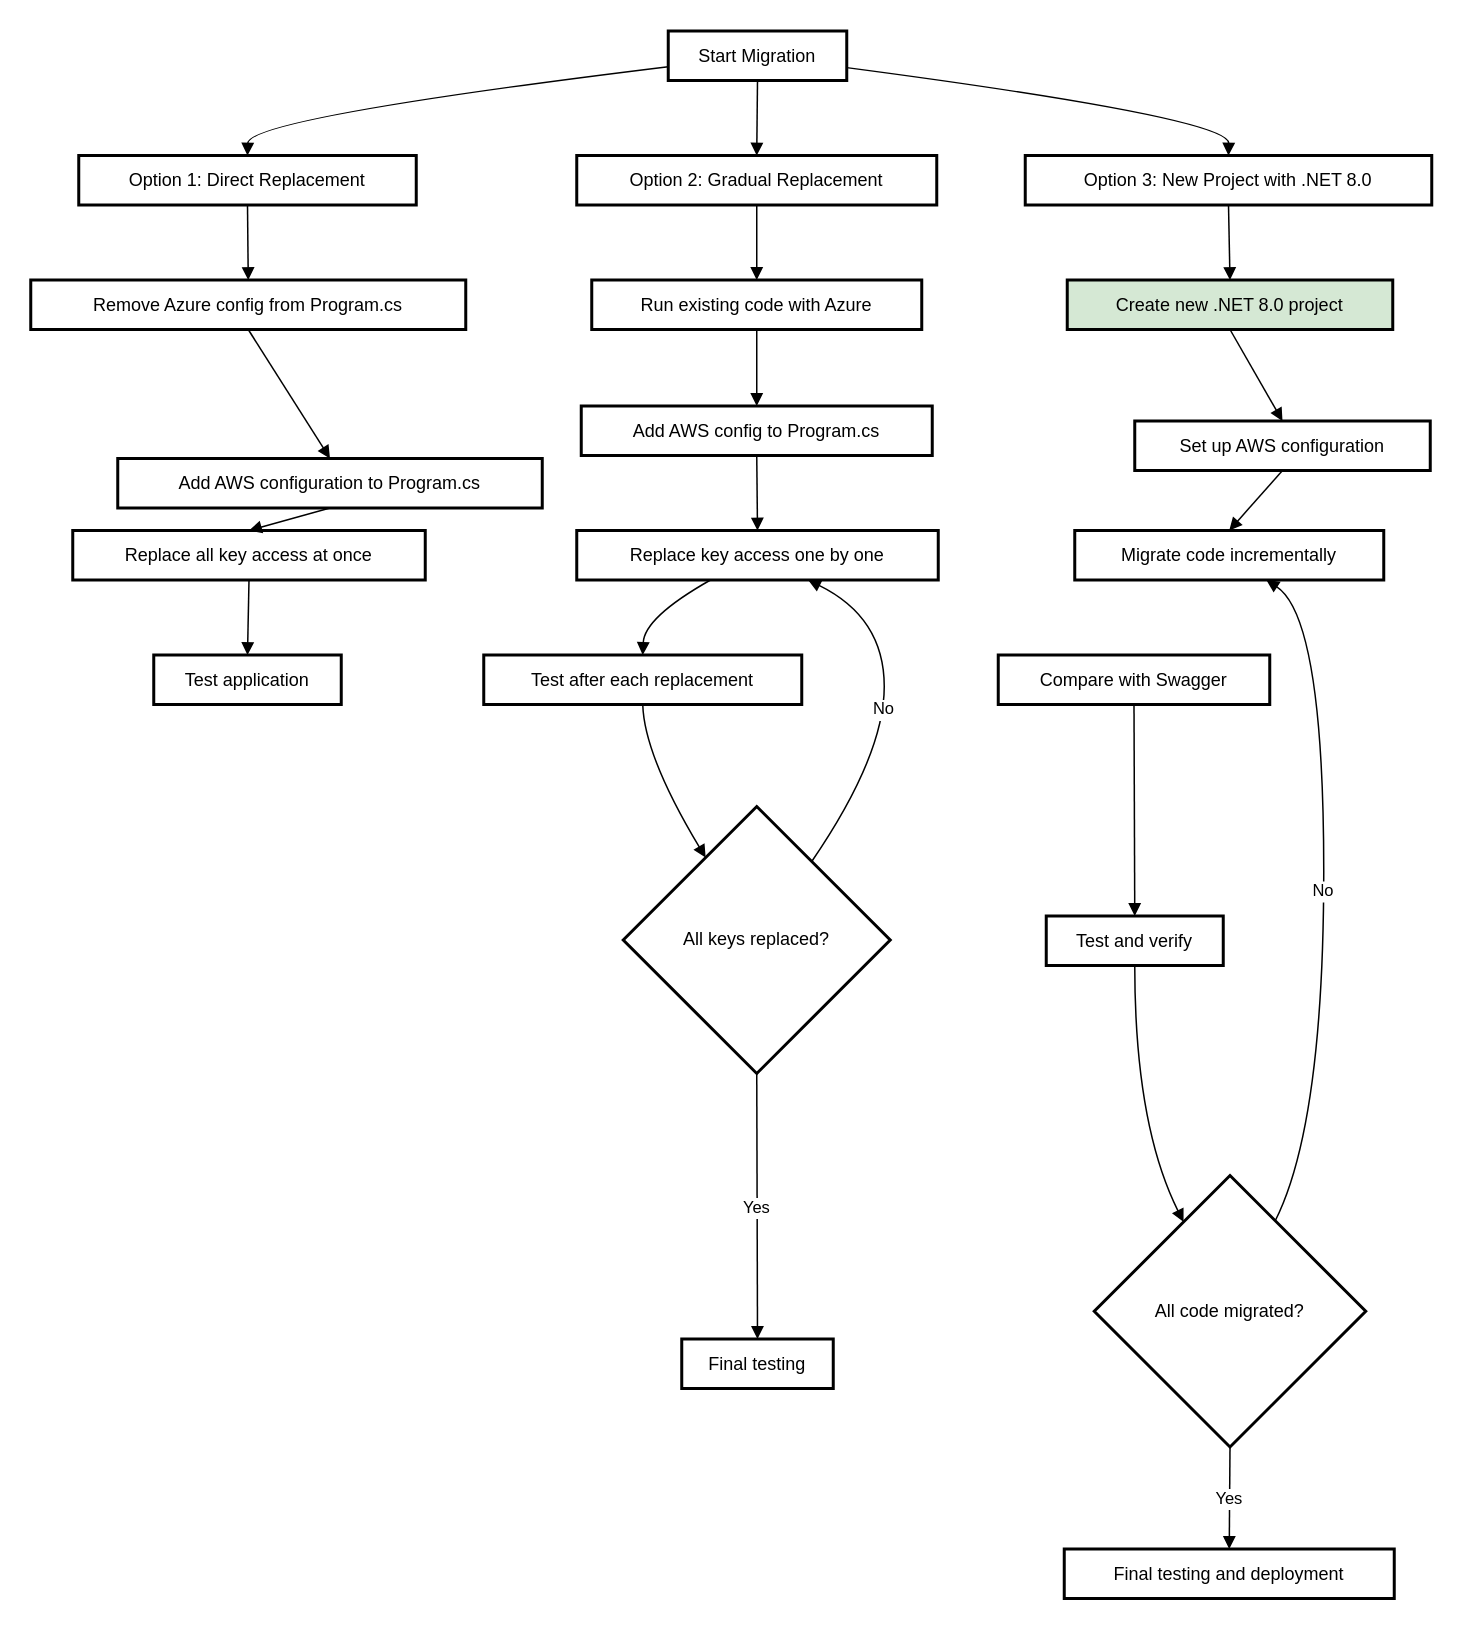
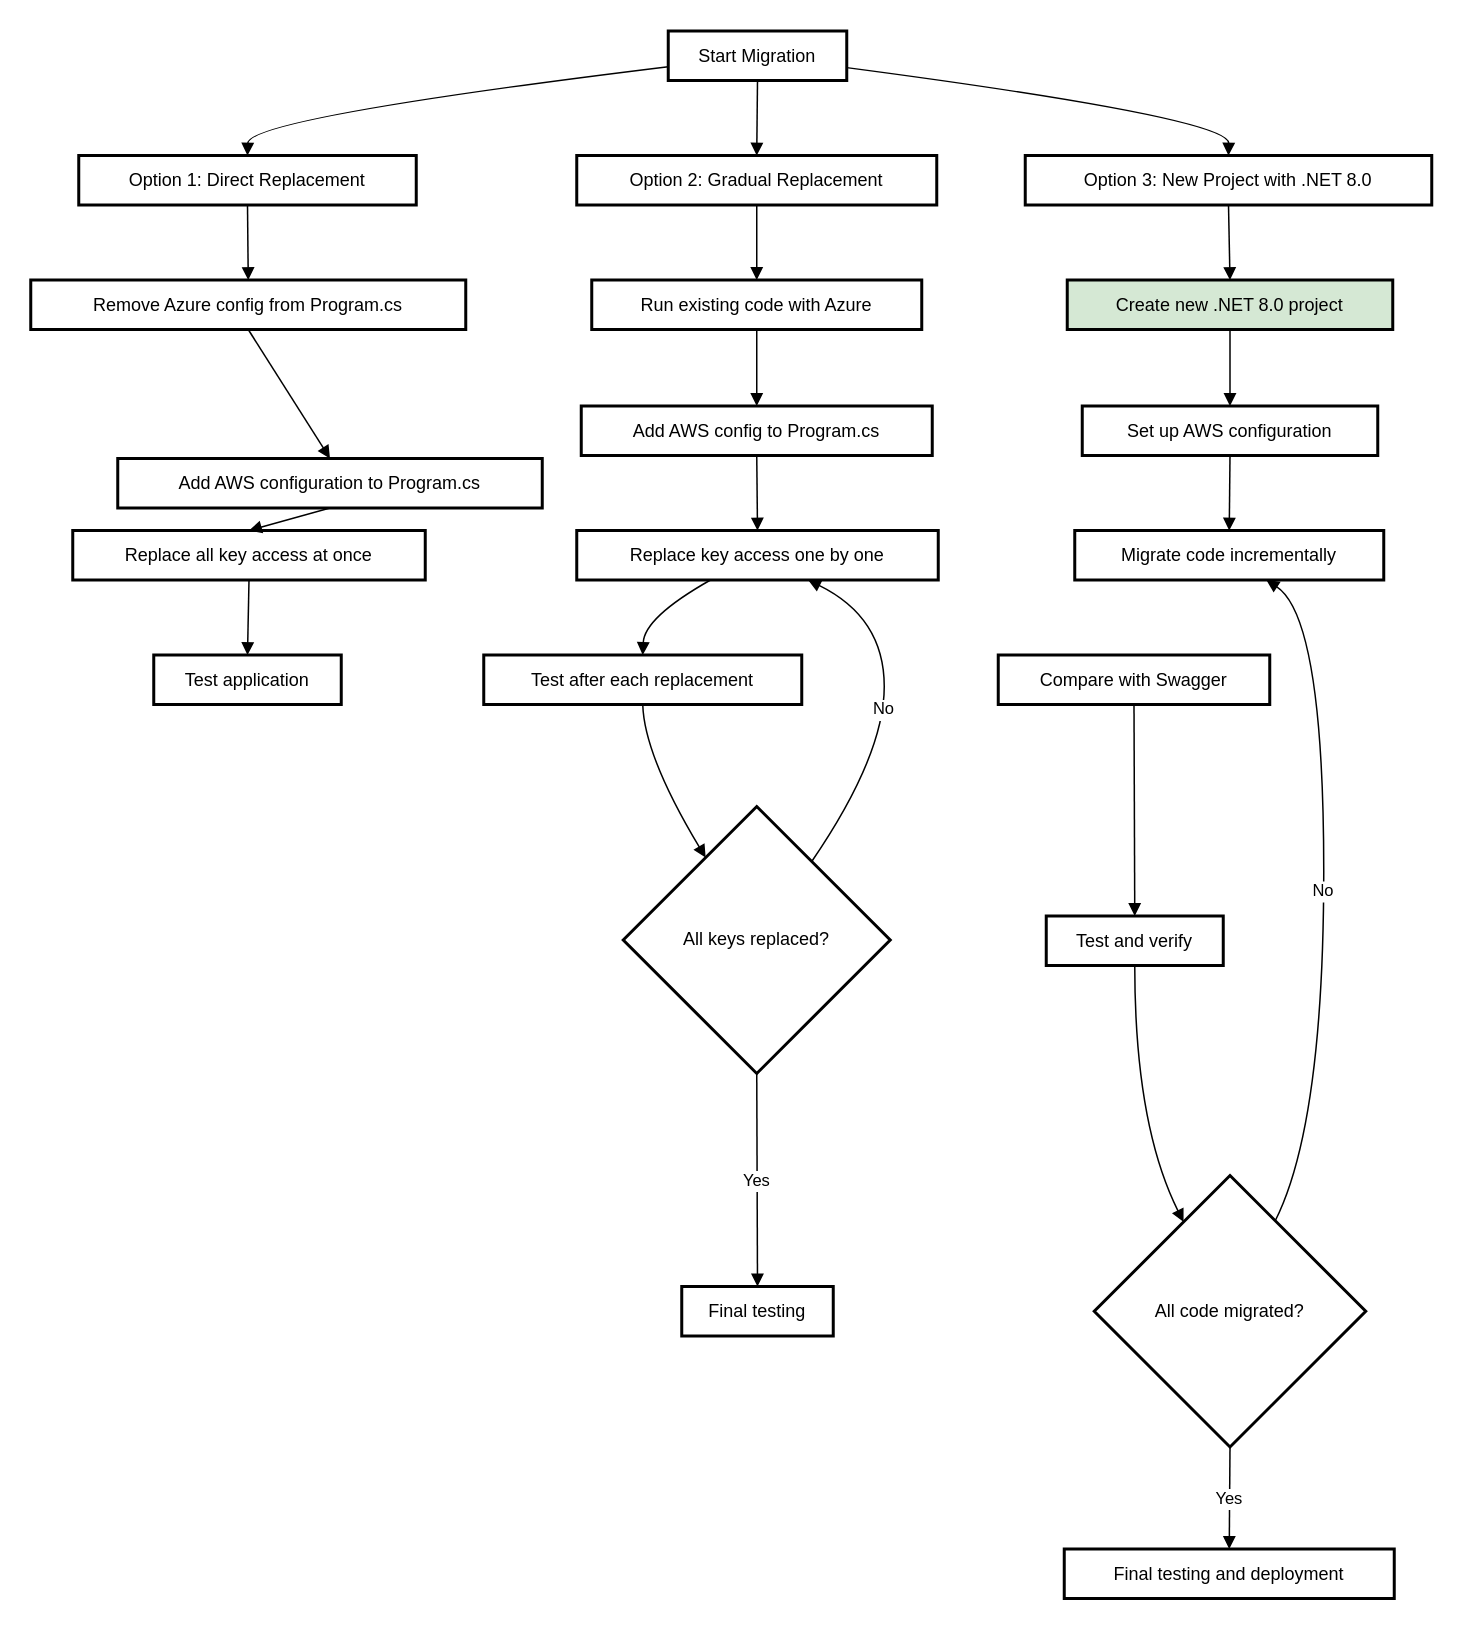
node "Set up AWS configuration": moved (1283, 446) -> (1230, 431)
node "Final testing": moved (758, 1364) -> (758, 1311)
